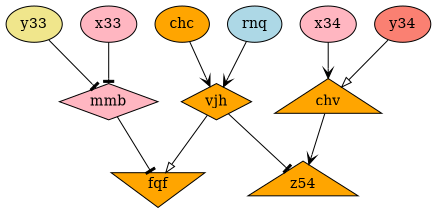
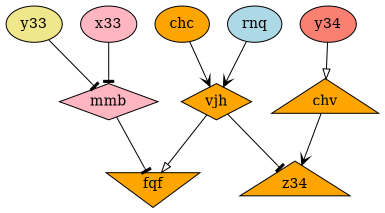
node "x34": removed
node "z54": label "z54" -> "z34"
